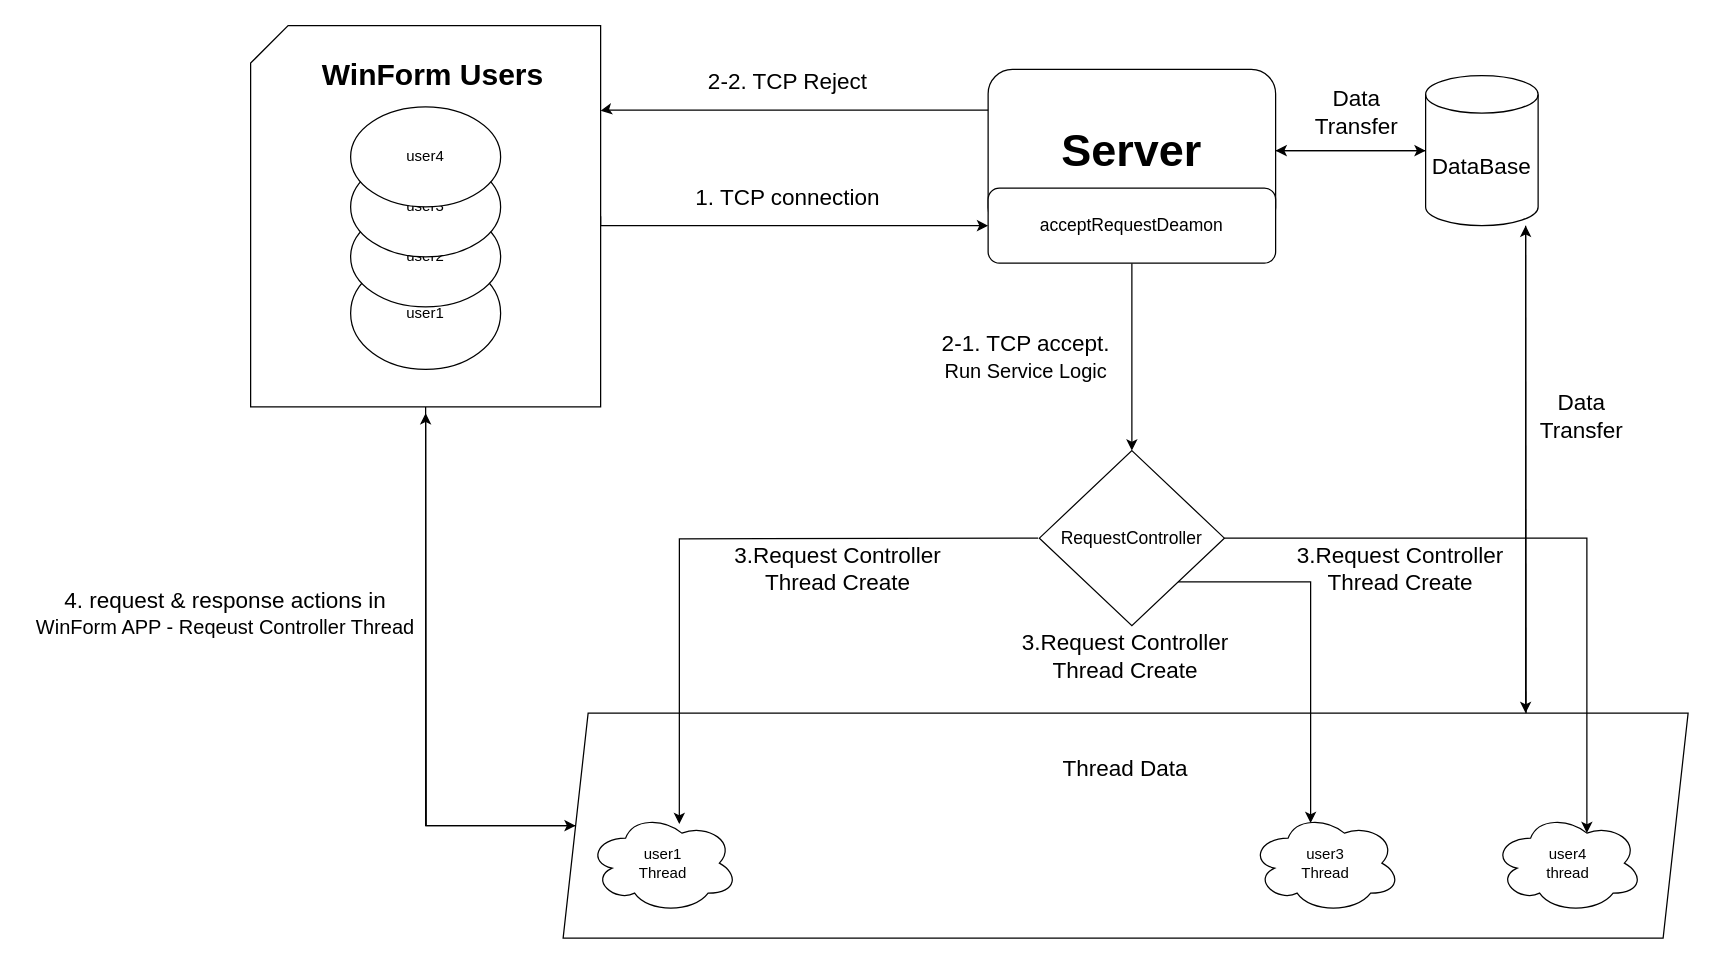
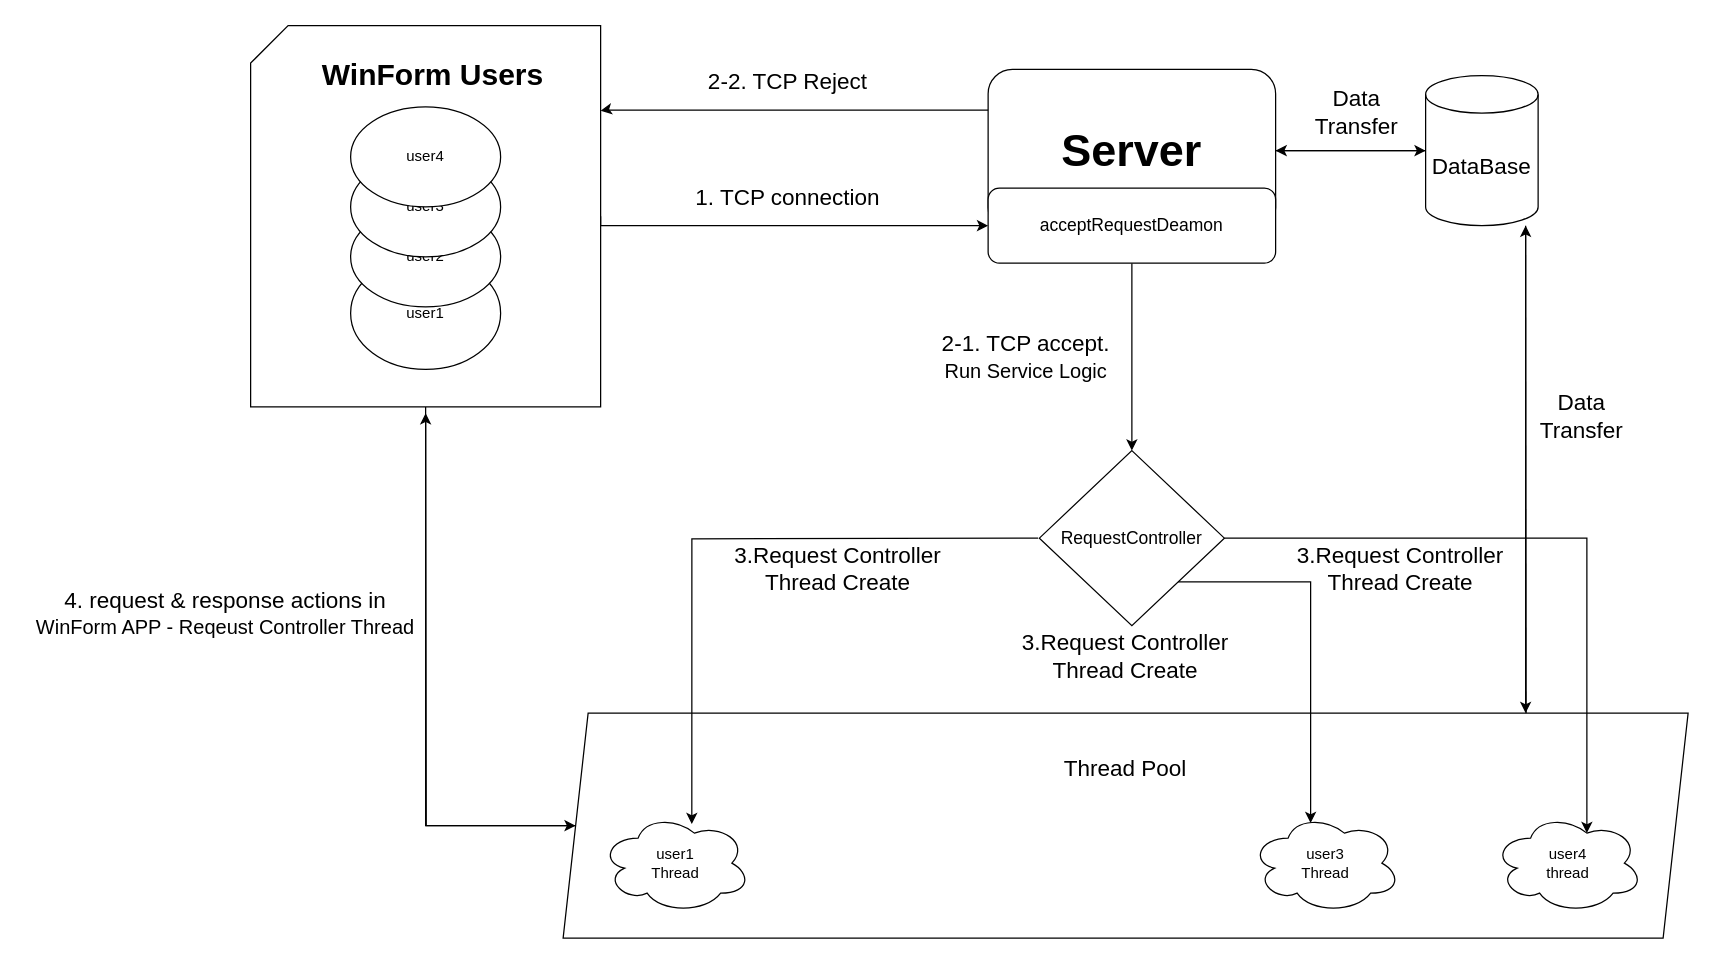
node "Thread Data": label "Thread Data" -> "Thread Pool"
node "user1 Thread": moved (663, 863) -> (676, 863)
